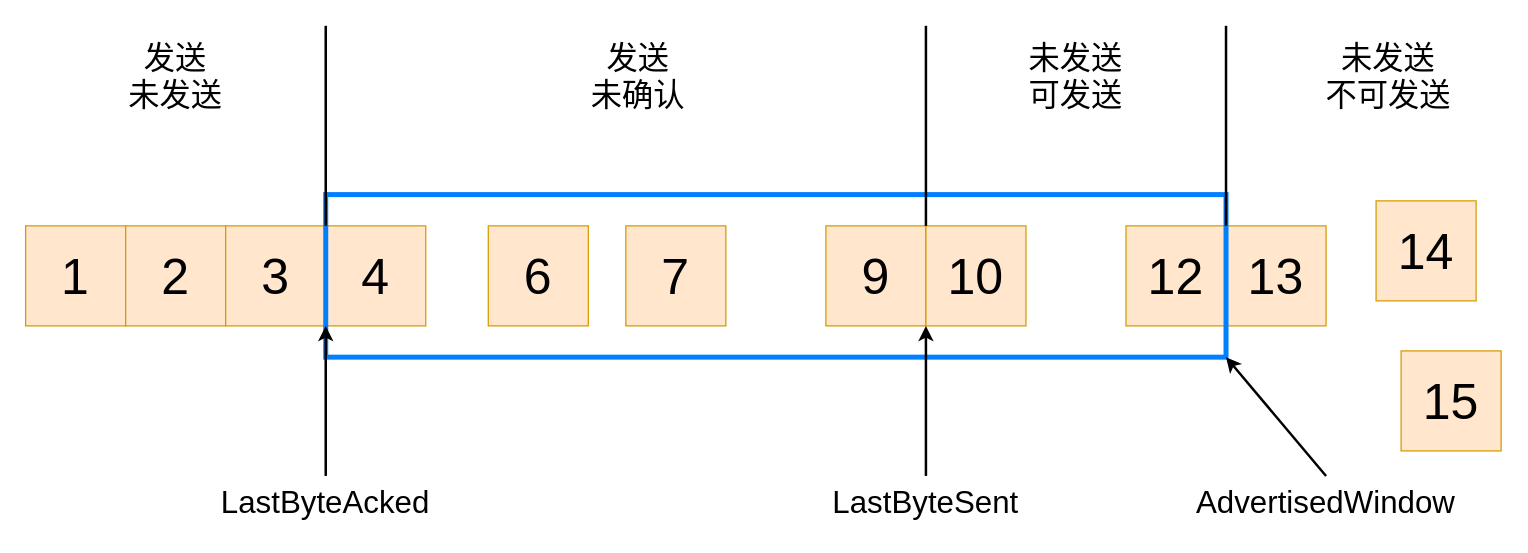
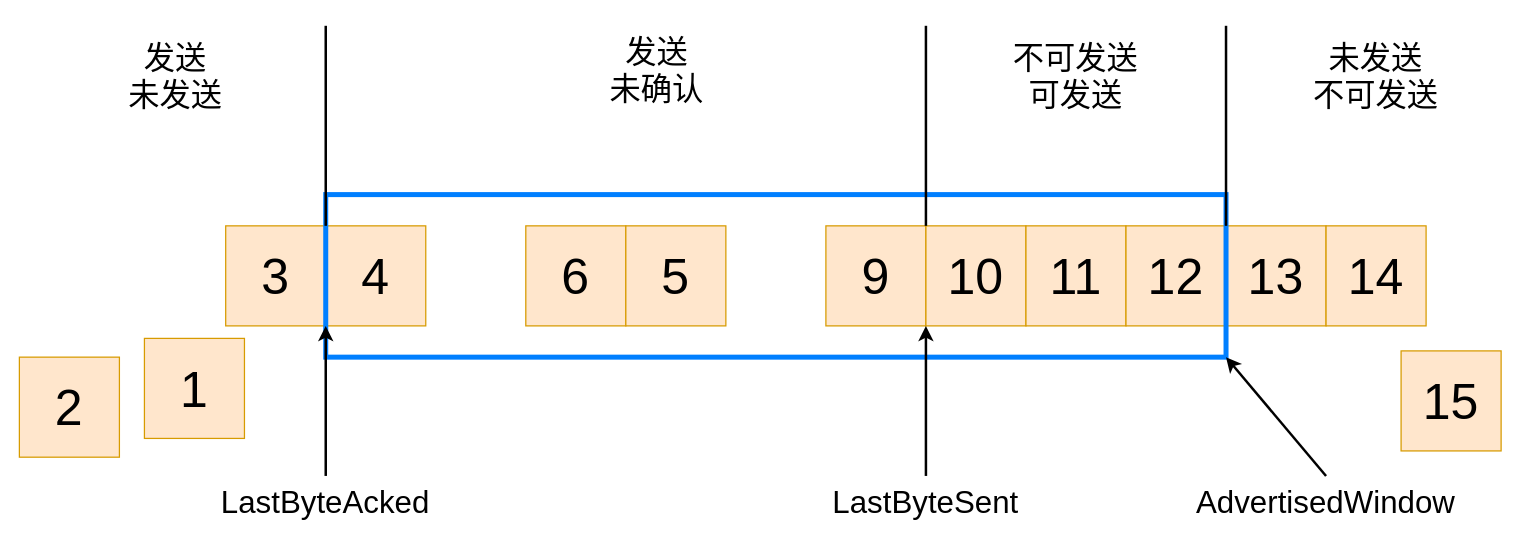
node "发送 未确认": moved (638, 76) -> (657, 69)
node "未发送 可发送": label "未发送 可发送" -> "不可发送 可发送"
node "未发送 不可发送": moved (1388, 76) -> (1376, 76)
node "14": moved (1426, 251) -> (1376, 276)
node "1": moved (76, 276) -> (194, 388)
node "2": moved (176, 276) -> (69, 407)
node "6": moved (538, 276) -> (576, 276)
node "7": label "7" -> "5"
node "11": added
